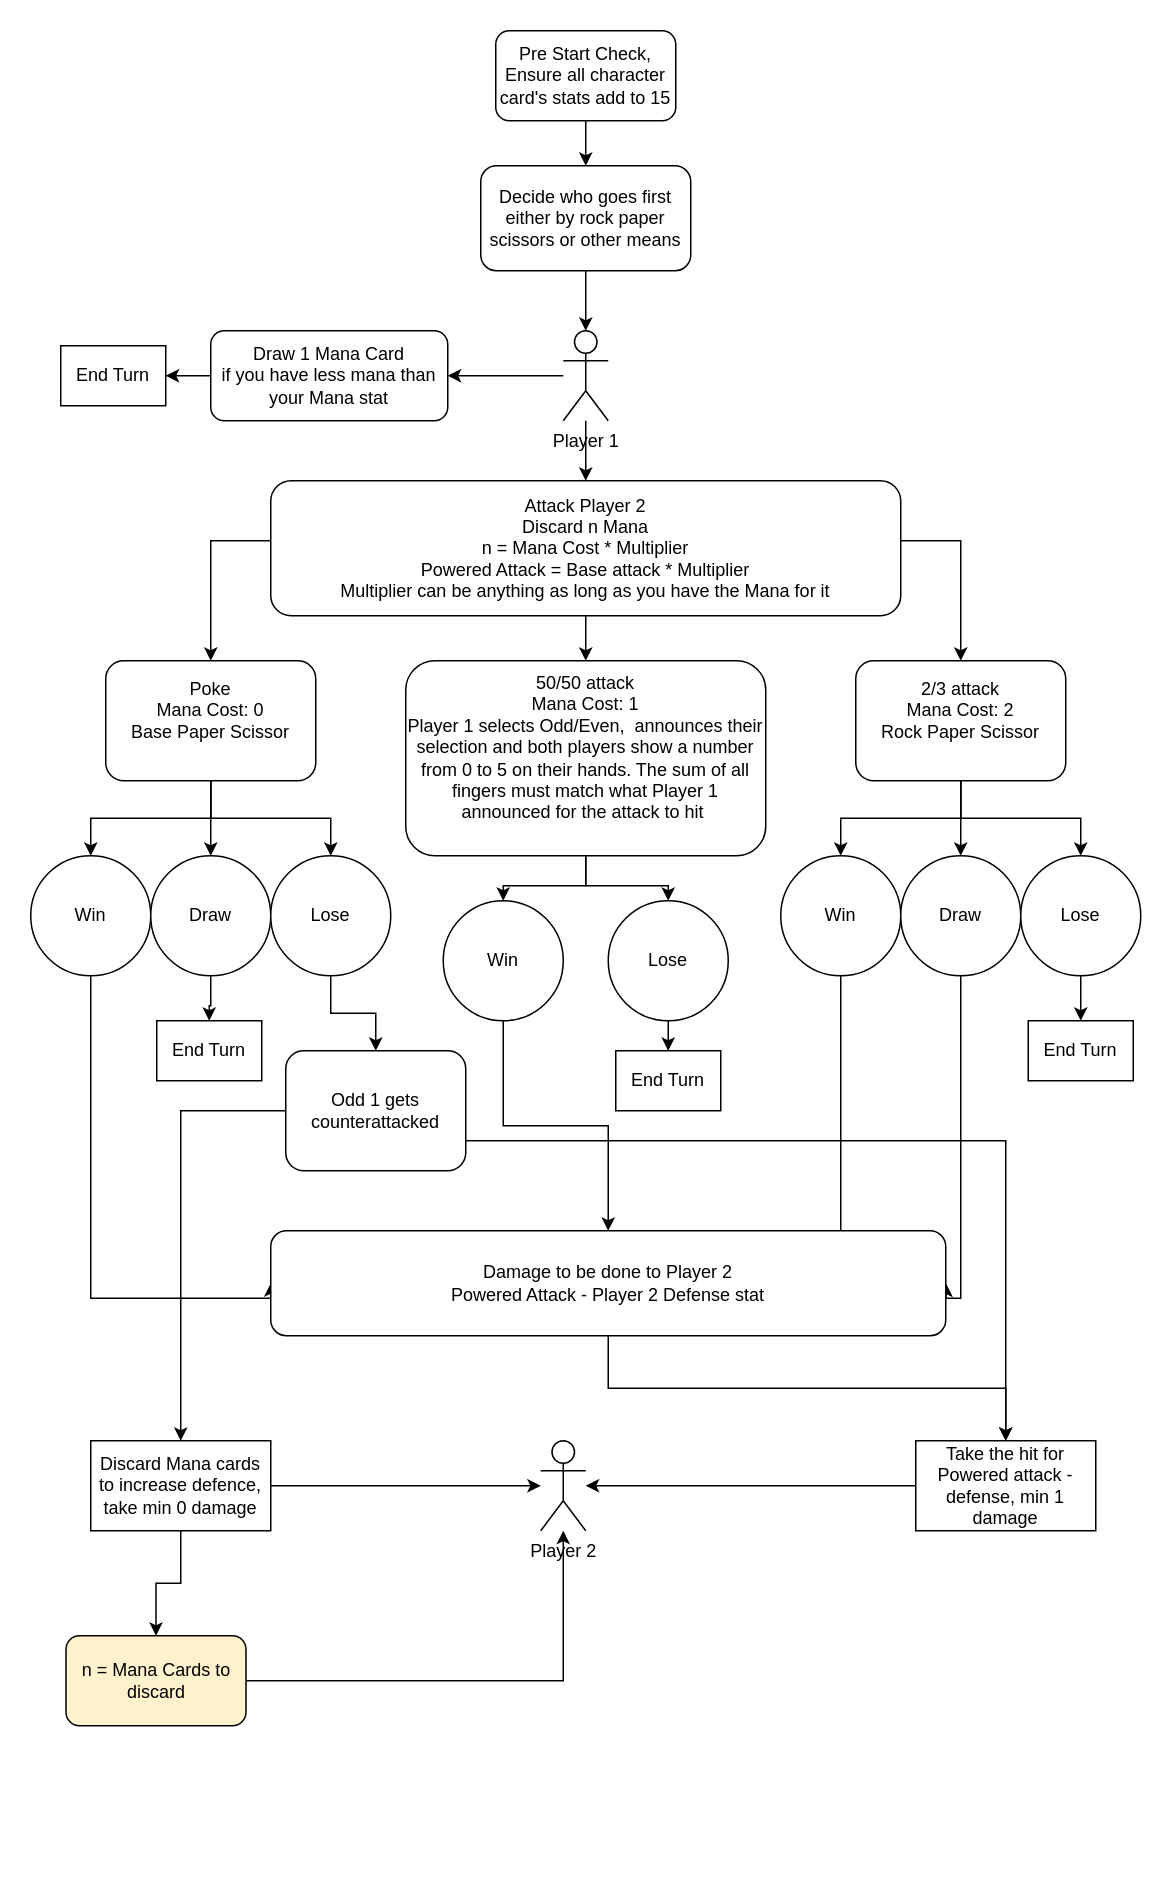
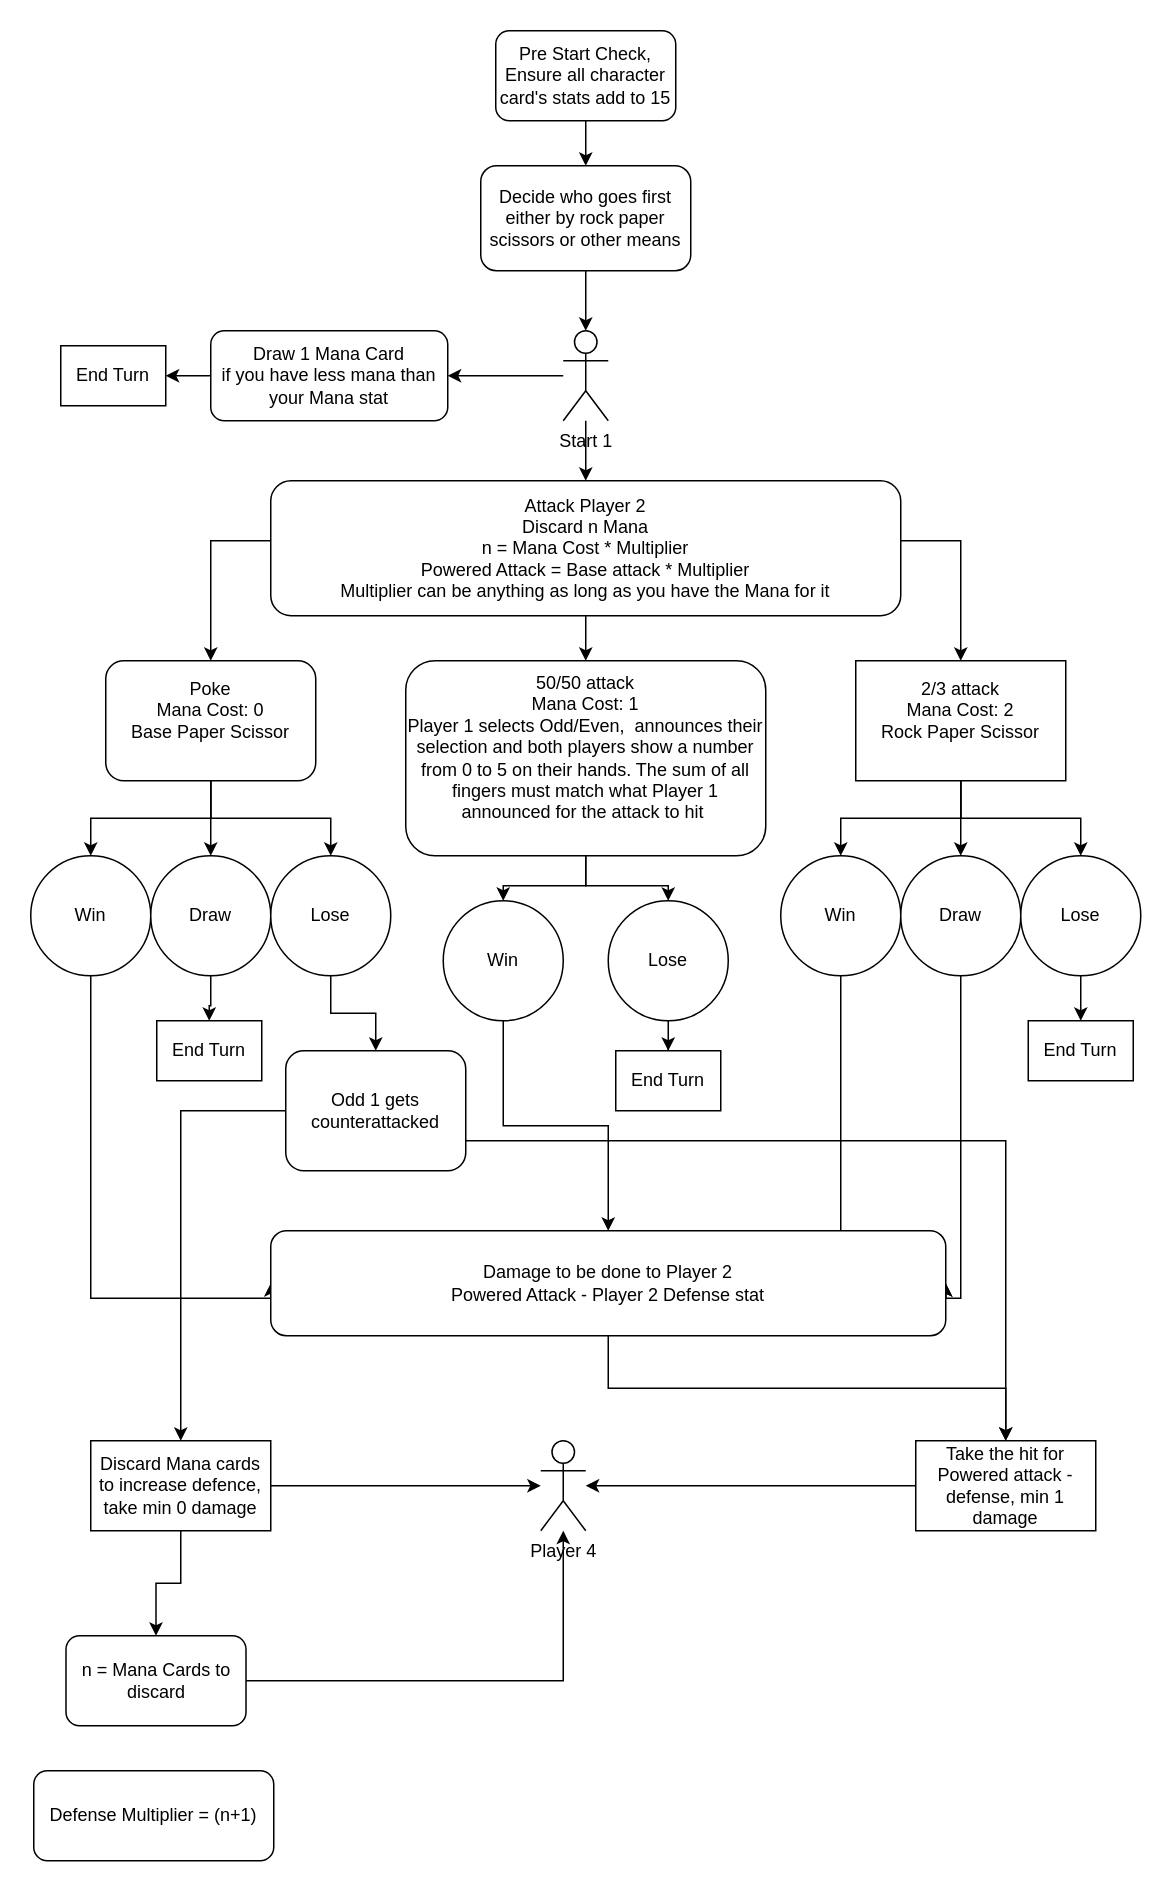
node "Player 1": label "Player 1" -> "Start 1"
node "2/3 attack Mana Cost: 2 Rock Paper Scissor": shape rounded rectangle -> rectangle
node "Player 2": label "Player 2" -> "Player 4"
node "n = Mana Cards to discard": fillcolor #fff2cc -> #ffffff
node "Defense Multiplier = (n+1)": added
